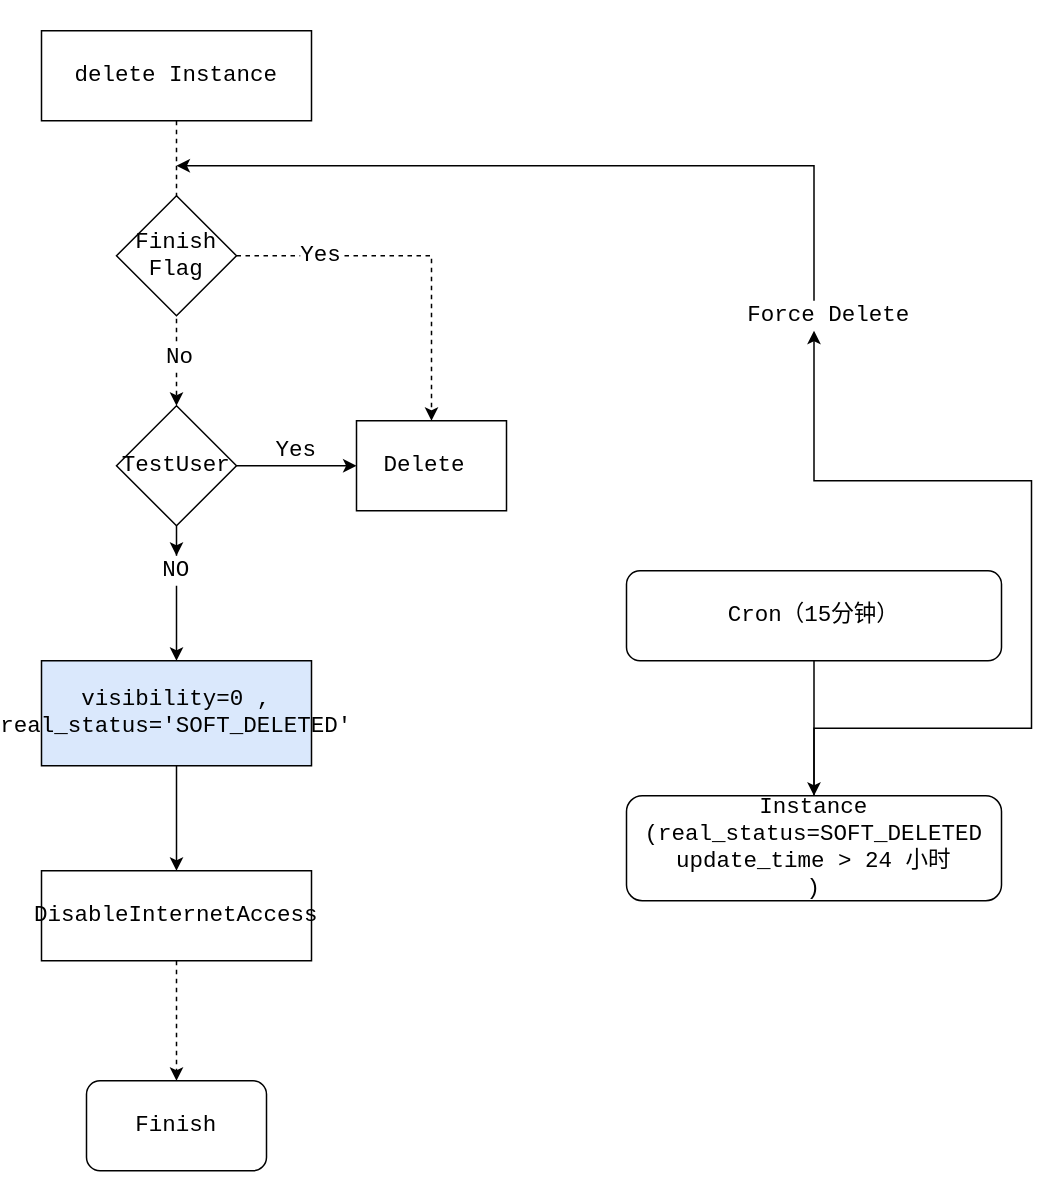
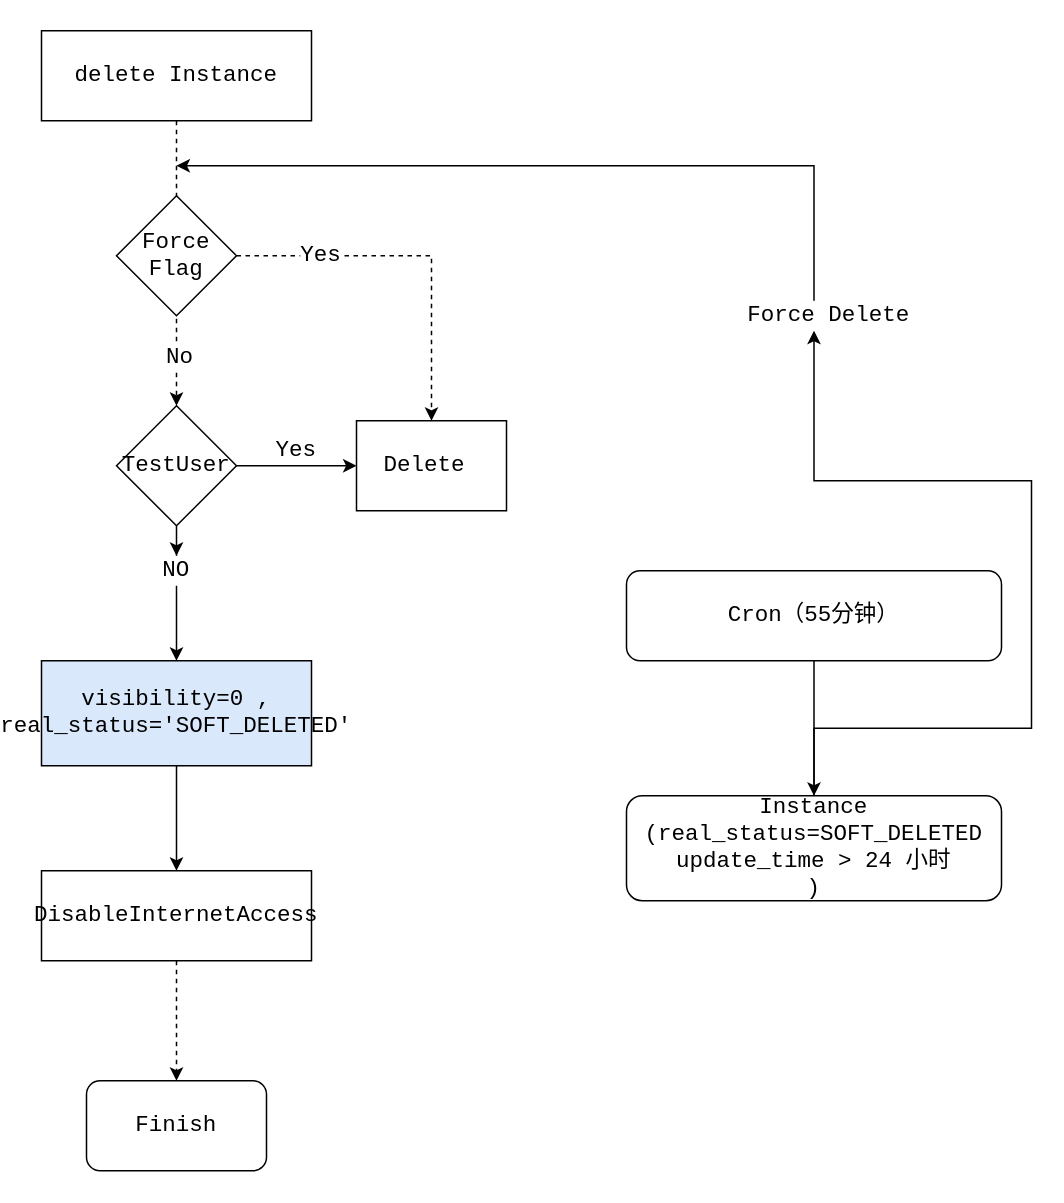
node "Finish Flag": label "Finish Flag" -> "Force Flag"
node "Cron（15分钟）": label "Cron（15分钟）" -> "Cron（55分钟）"
